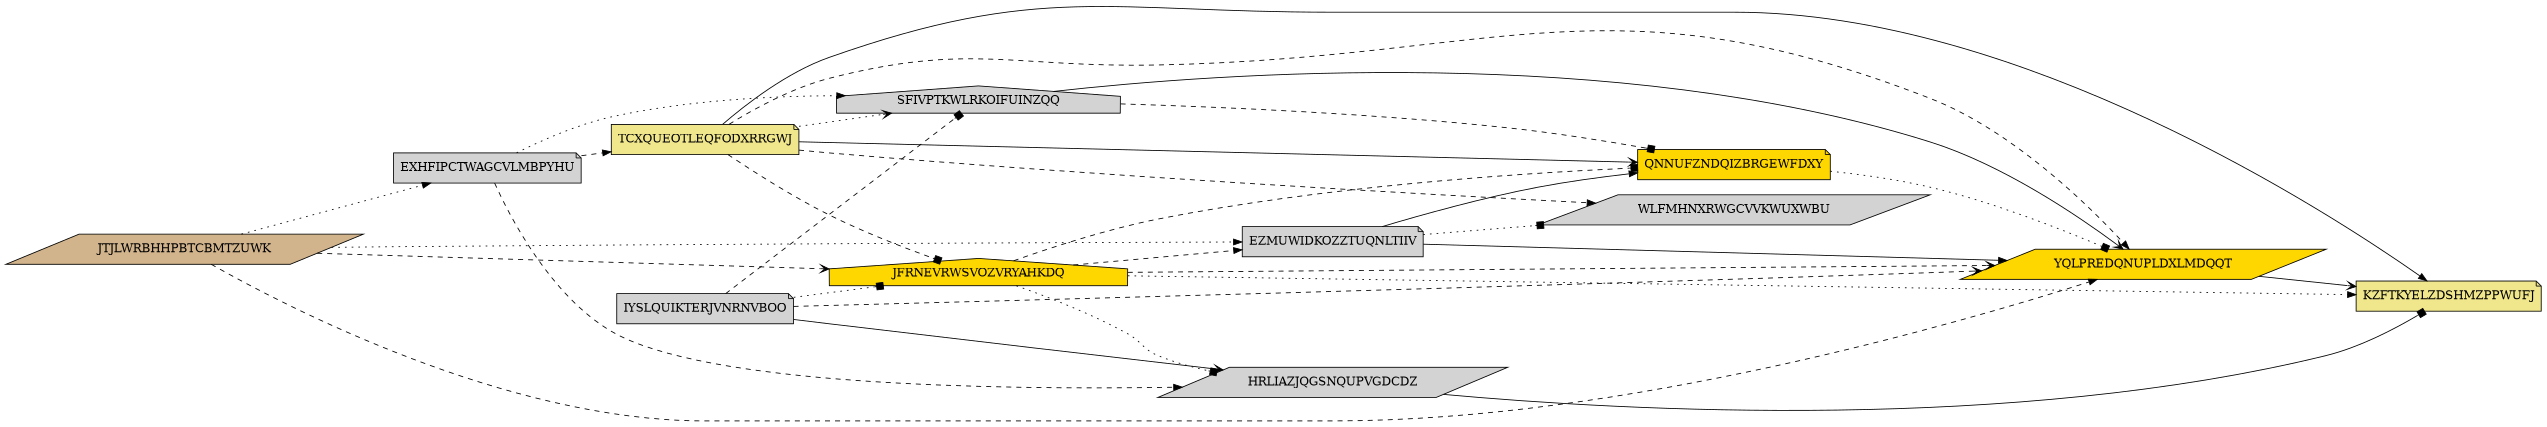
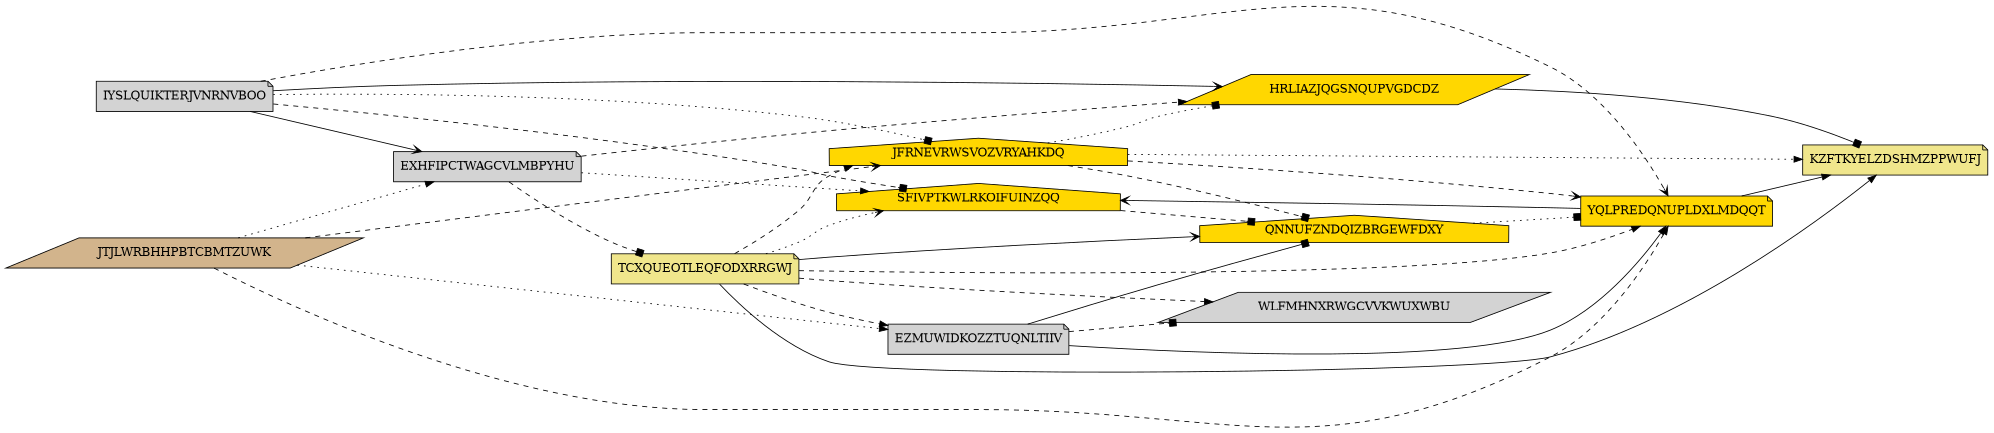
edge "SFIVPTKWLRKOIFUINZQQ" -> "YQLPREDQNUPLDXLMDQQT": reversed
node "SFIVPTKWLRKOIFUINZQQ": fillcolor lightgrey -> gold
edge "IYSLQUIKTERJVNRNVBOO" -> "EXHFIPCTWAGCVLMBPYHU": added
edge "EXHFIPCTWAGCVLMBPYHU" -> "TCXQUEOTLEQFODXRRGWJ": arrowhead normal -> box
node "QNNUFZNDQIZBRGEWFDXY": shape note -> house
edge "EZMUWIDKOZZTUQNLTIIV" -> "QNNUFZNDQIZBRGEWFDXY": arrowhead normal -> box
edge "TCXQUEOTLEQFODXRRGWJ" -> "JFRNEVRWSVOZVRYAHKDQ": arrowhead box -> normal
edge "EZMUWIDKOZZTUQNLTIIV" -> "WLFMHNXRWGCVVKWUXWBU": style dotted -> dashed
edge "JFRNEVRWSVOZVRYAHKDQ" -> "EZMUWIDKOZZTUQNLTIIV": now "TCXQUEOTLEQFODXRRGWJ" -> "EZMUWIDKOZZTUQNLTIIV"
node "YQLPREDQNUPLDXLMDQQT": shape parallelogram -> note
edge "YQLPREDQNUPLDXLMDQQT" -> "KZFTKYELZDSHMZPPWUFJ": arrowhead vee -> normal
node "HRLIAZJQGSNQUPVGDCDZ": fillcolor lightgrey -> gold
